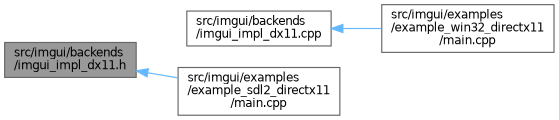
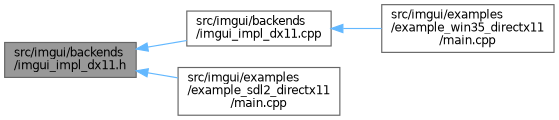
node "src/imgui/examples /example_win32_directx11 /main.cpp": label "src/imgui/examples /example_win32_directx11 /main.cpp" -> "src/imgui/examples /example_win35_directx11 /main.cpp"
edge "src/imgui/backends /imgui_impl_dx11.cpp" -> "src/imgui/backends /imgui_impl_dx11.h": added
